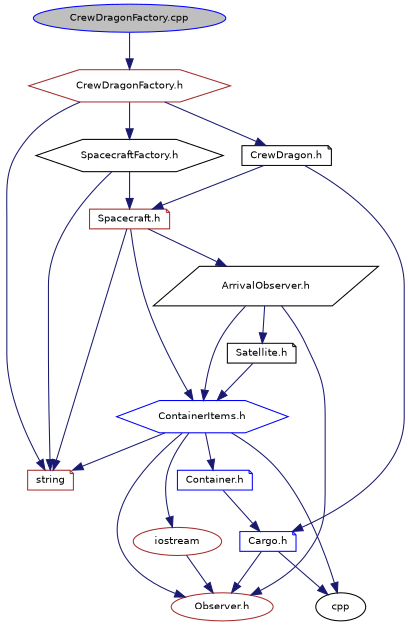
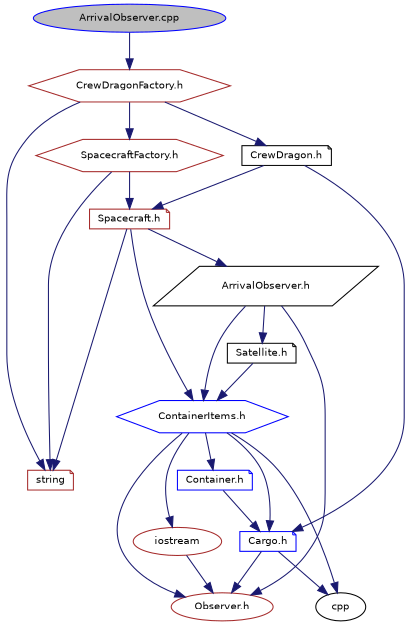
node "CrewDragonFactory.cpp": label "CrewDragonFactory.cpp" -> "ArrivalObserver.cpp"
node "SpacecraftFactory.h": color black -> brown
edge "ContainerItems.h" -> "string": now "ContainerItems.h" -> "Cargo.h"
